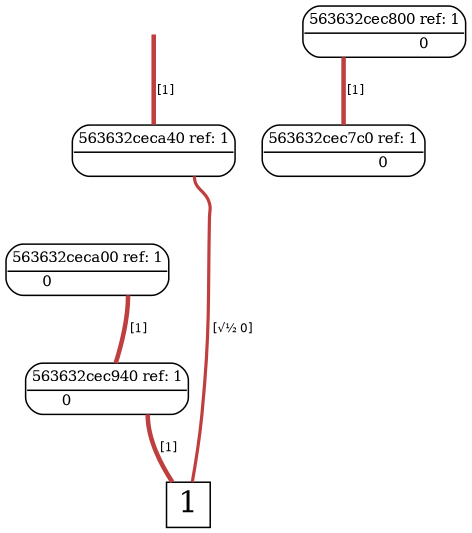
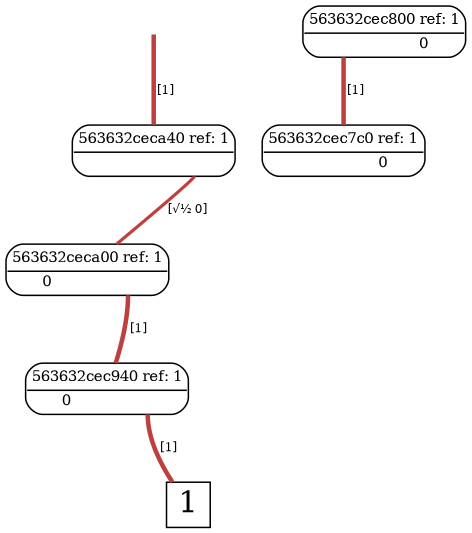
edge "563632ceca40 ref: 1" -- "1": now "563632ceca40 ref: 1" -- "563632ceca00 ref: 1"
